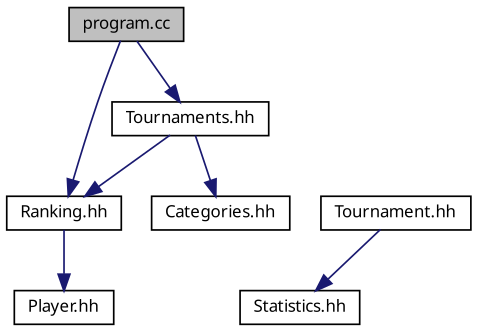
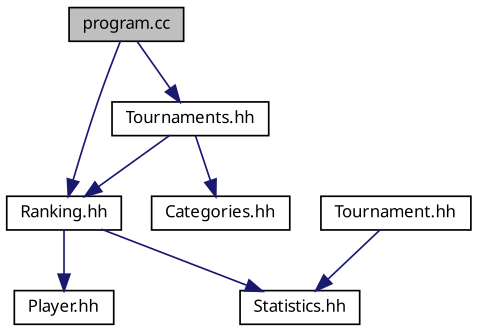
edge "Ranking.hh" -> "Statistics.hh": added
